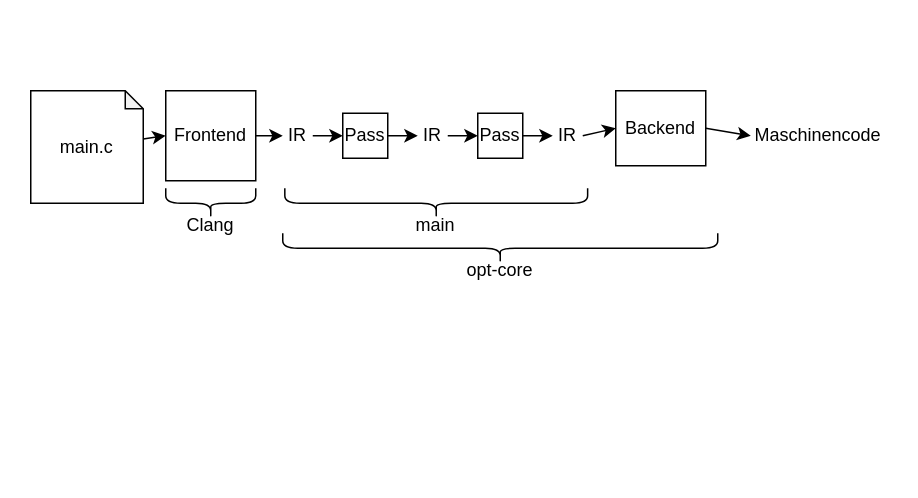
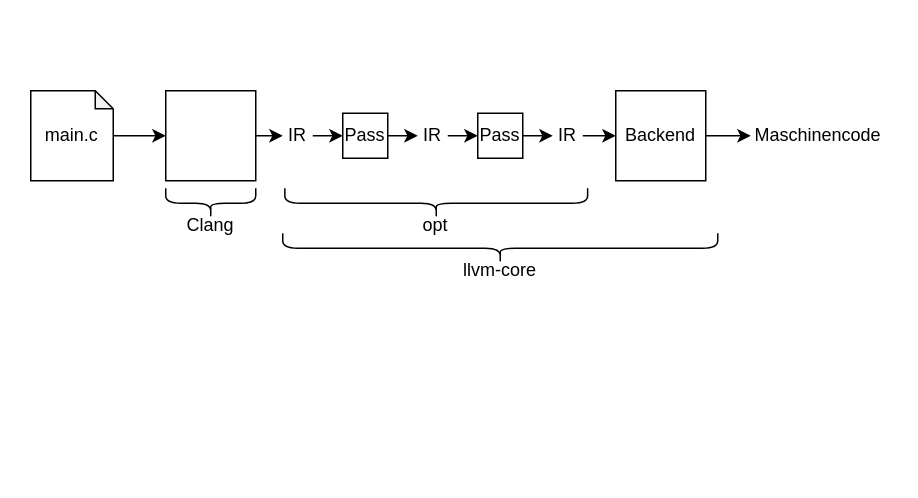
node "Backend": size 90x75 -> 90x90
node "Frontend": removed
node "main.c": size 113x113 -> 83x90
node "main": label "main" -> "opt"
node "opt-core": label "opt-core" -> "llvm-core"
